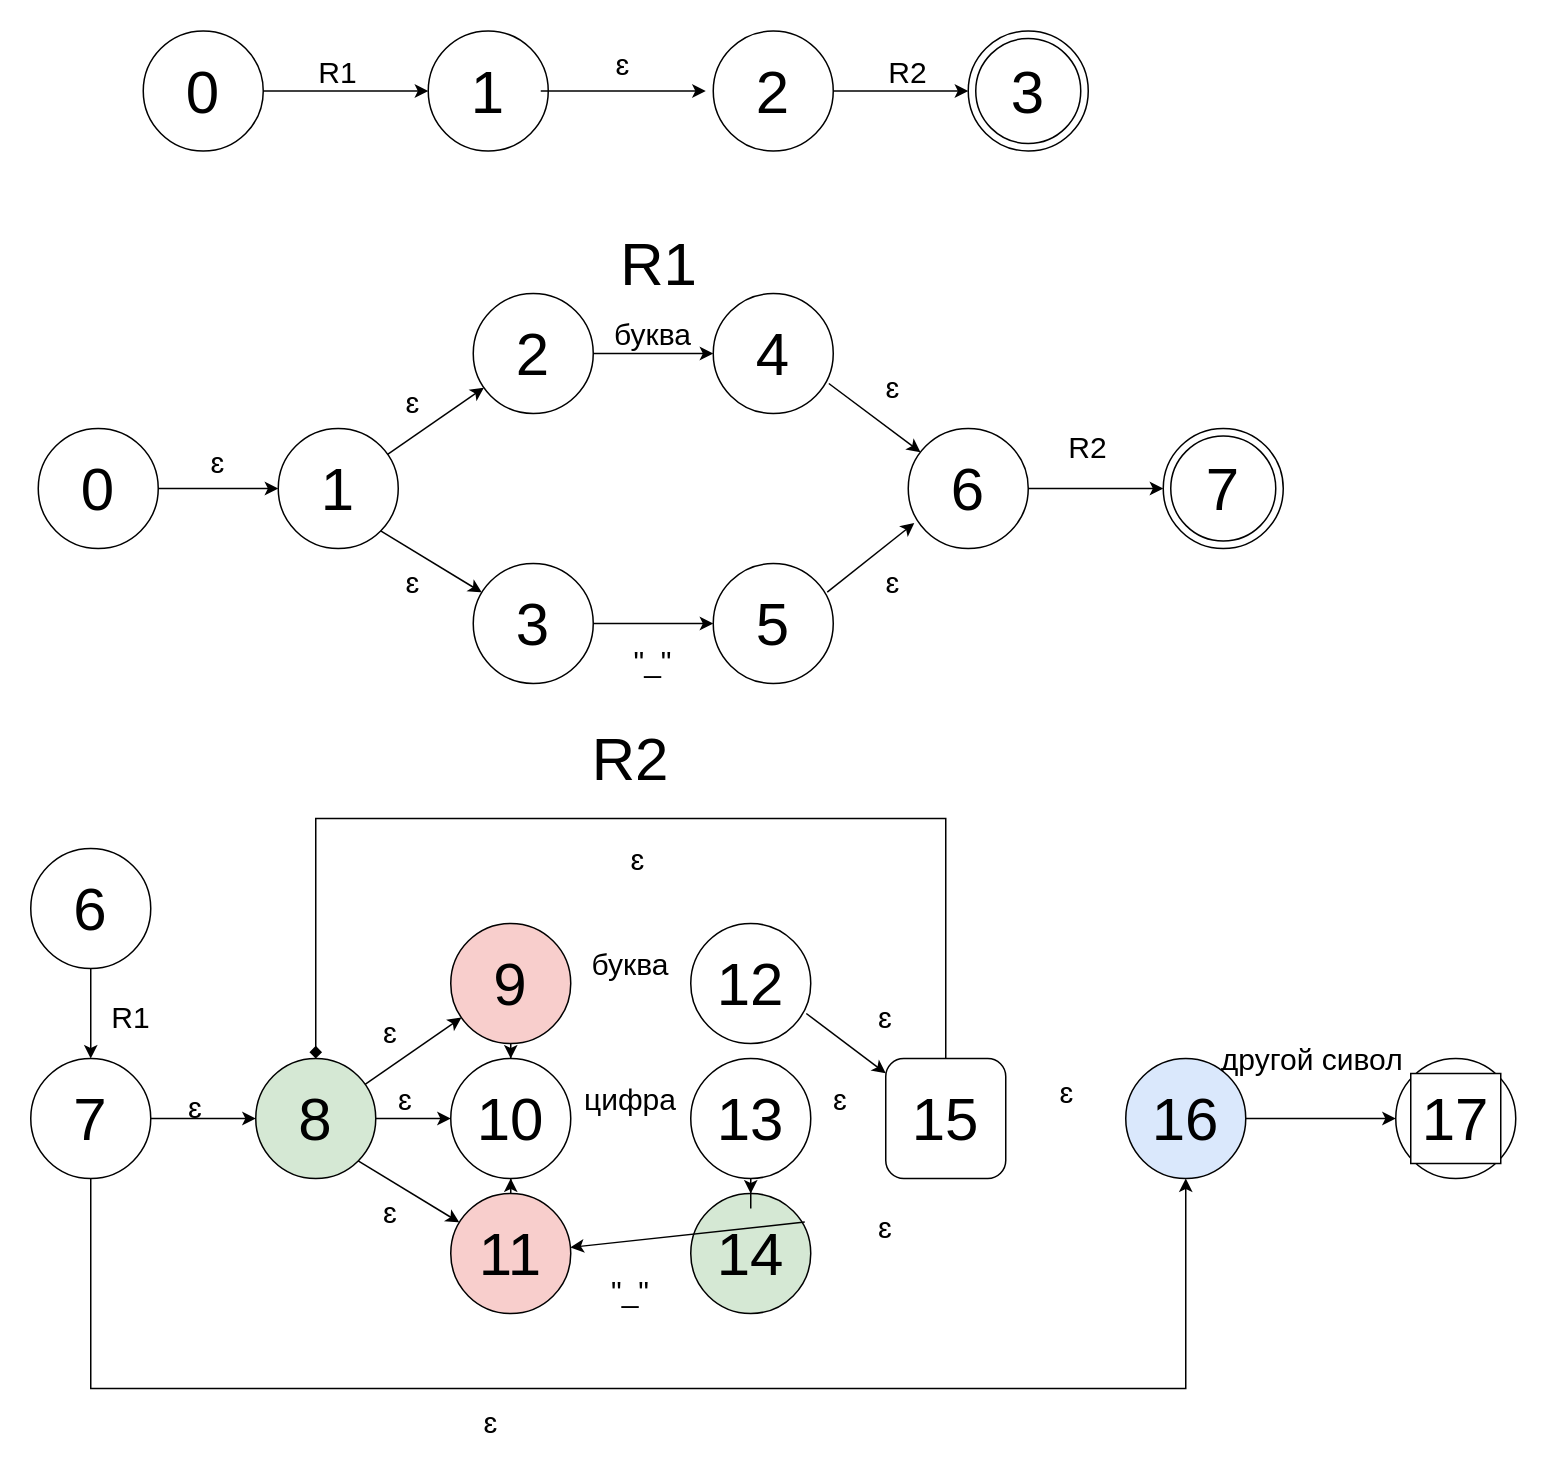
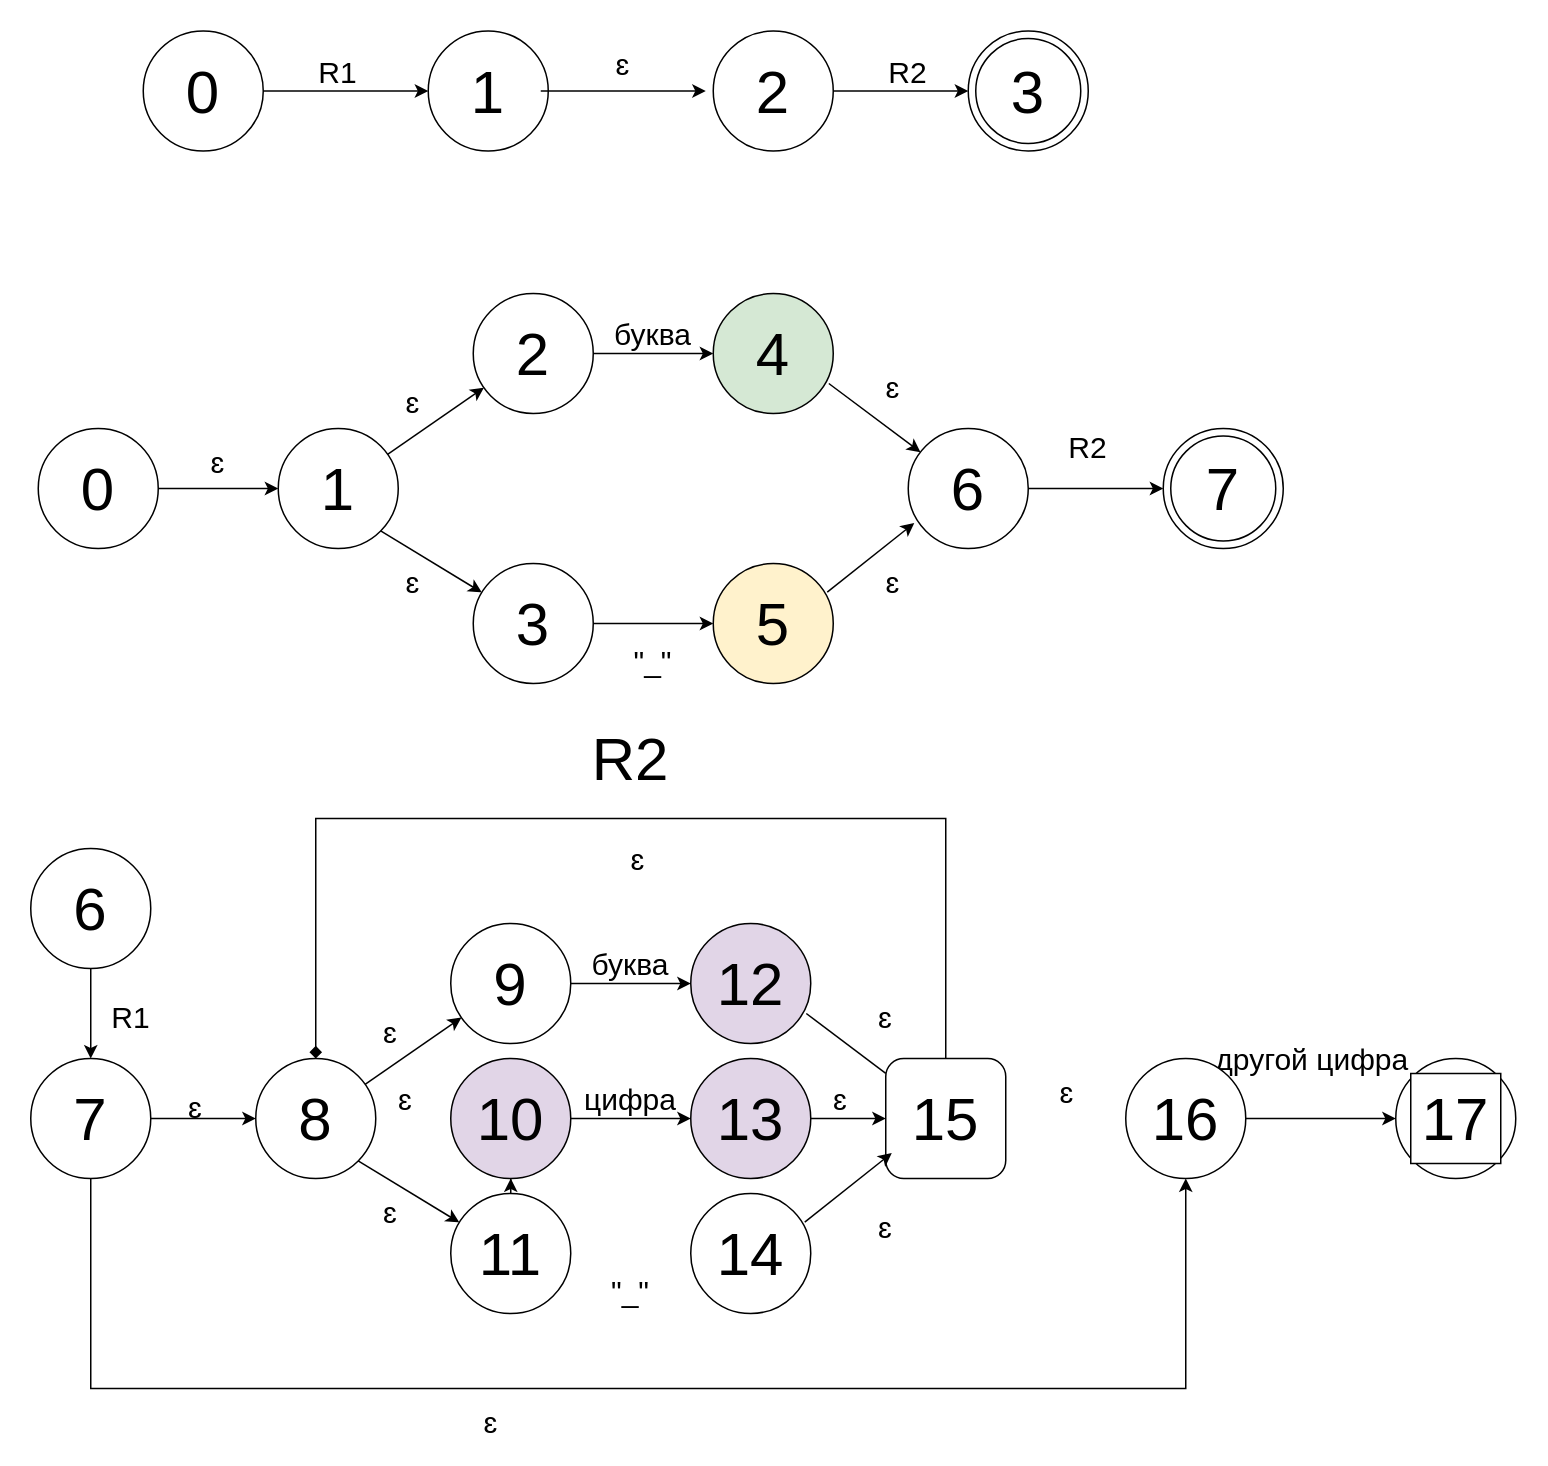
node "R1": removed
node "4": fillcolor #ffffff -> #d5e8d4
node "5": fillcolor #ffffff -> #fff2cc
node "9": fillcolor #f8cecc -> #ffffff
node "12": fillcolor #ffffff -> #e1d5e7
node "другой сивол": label "другой сивол" -> "другой цифра"
edge "9" -> "10": now "9" -> "12"
edge "12" -> "15": arrowhead classic -> none
node "8": fillcolor #d5e8d4 -> #ffffff
edge "8" -> "10": removed
node "10": fillcolor #ffffff -> #e1d5e7
edge "10" -> "13": added
node "13": fillcolor #ffffff -> #e1d5e7
node "16": fillcolor #dae8fc -> #ffffff
edge "13" -> "14": now "13" -> "15"
edge "14" -> "11": now "14" -> "15"
node "11": fillcolor #f8cecc -> #ffffff
node "14": fillcolor #d5e8d4 -> #ffffff
